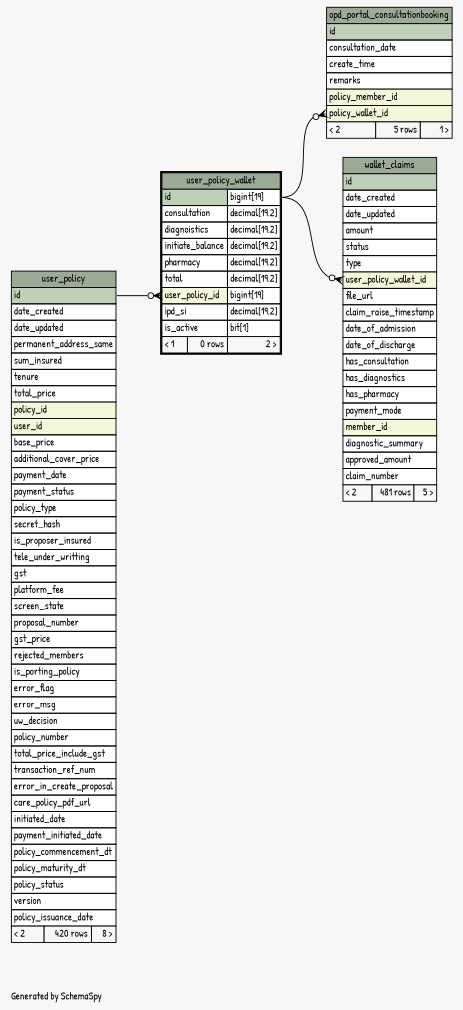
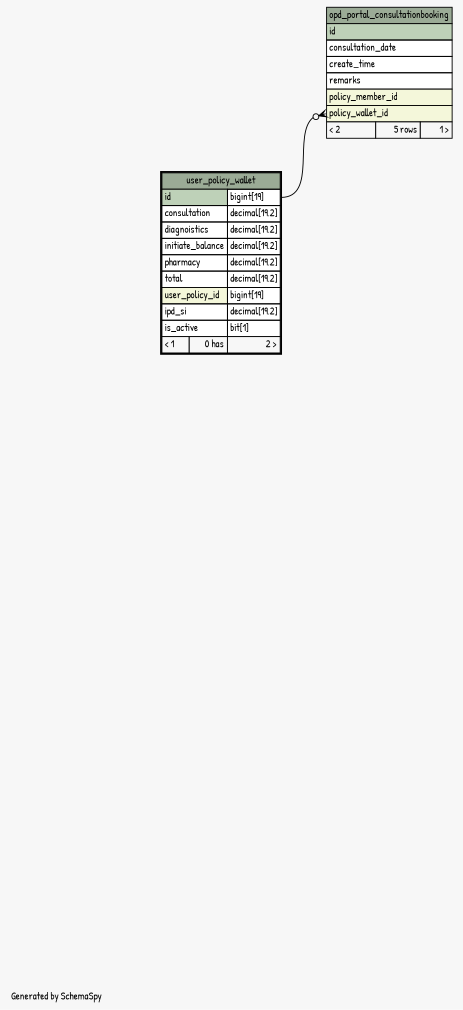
node "wallet_claims": removed
node "user_policy_wallet": text "0 rows" -> "0 has"
node "user_policy": removed
